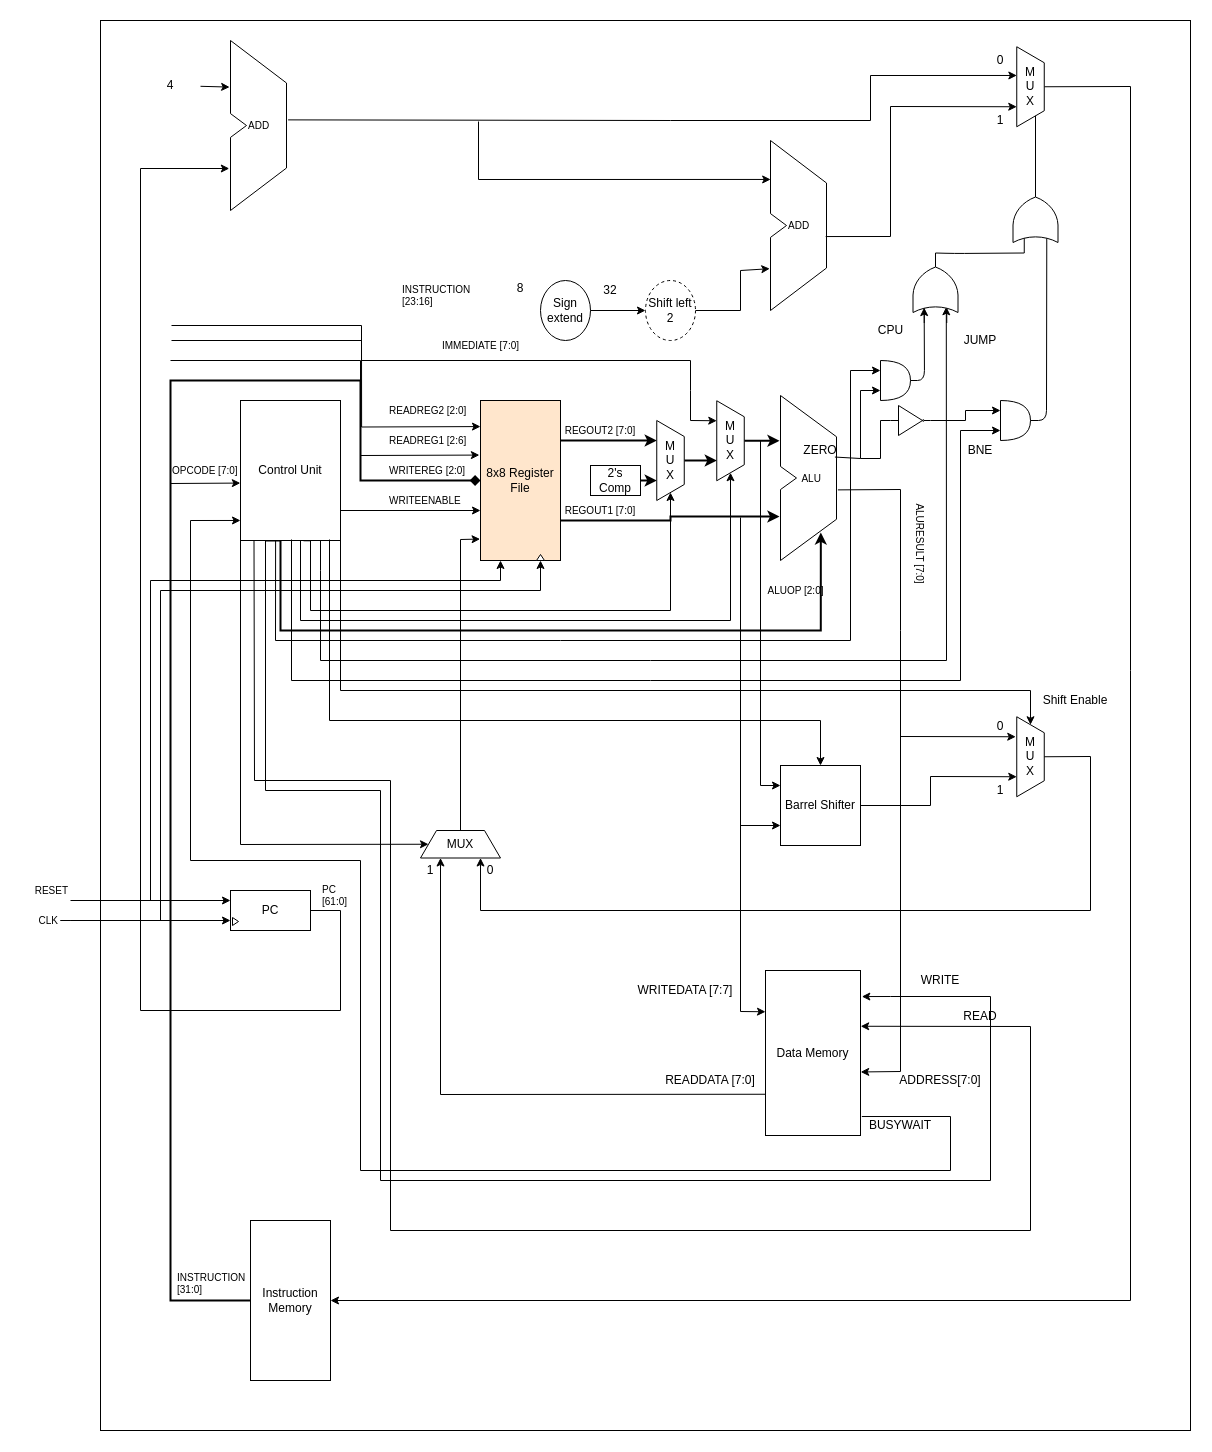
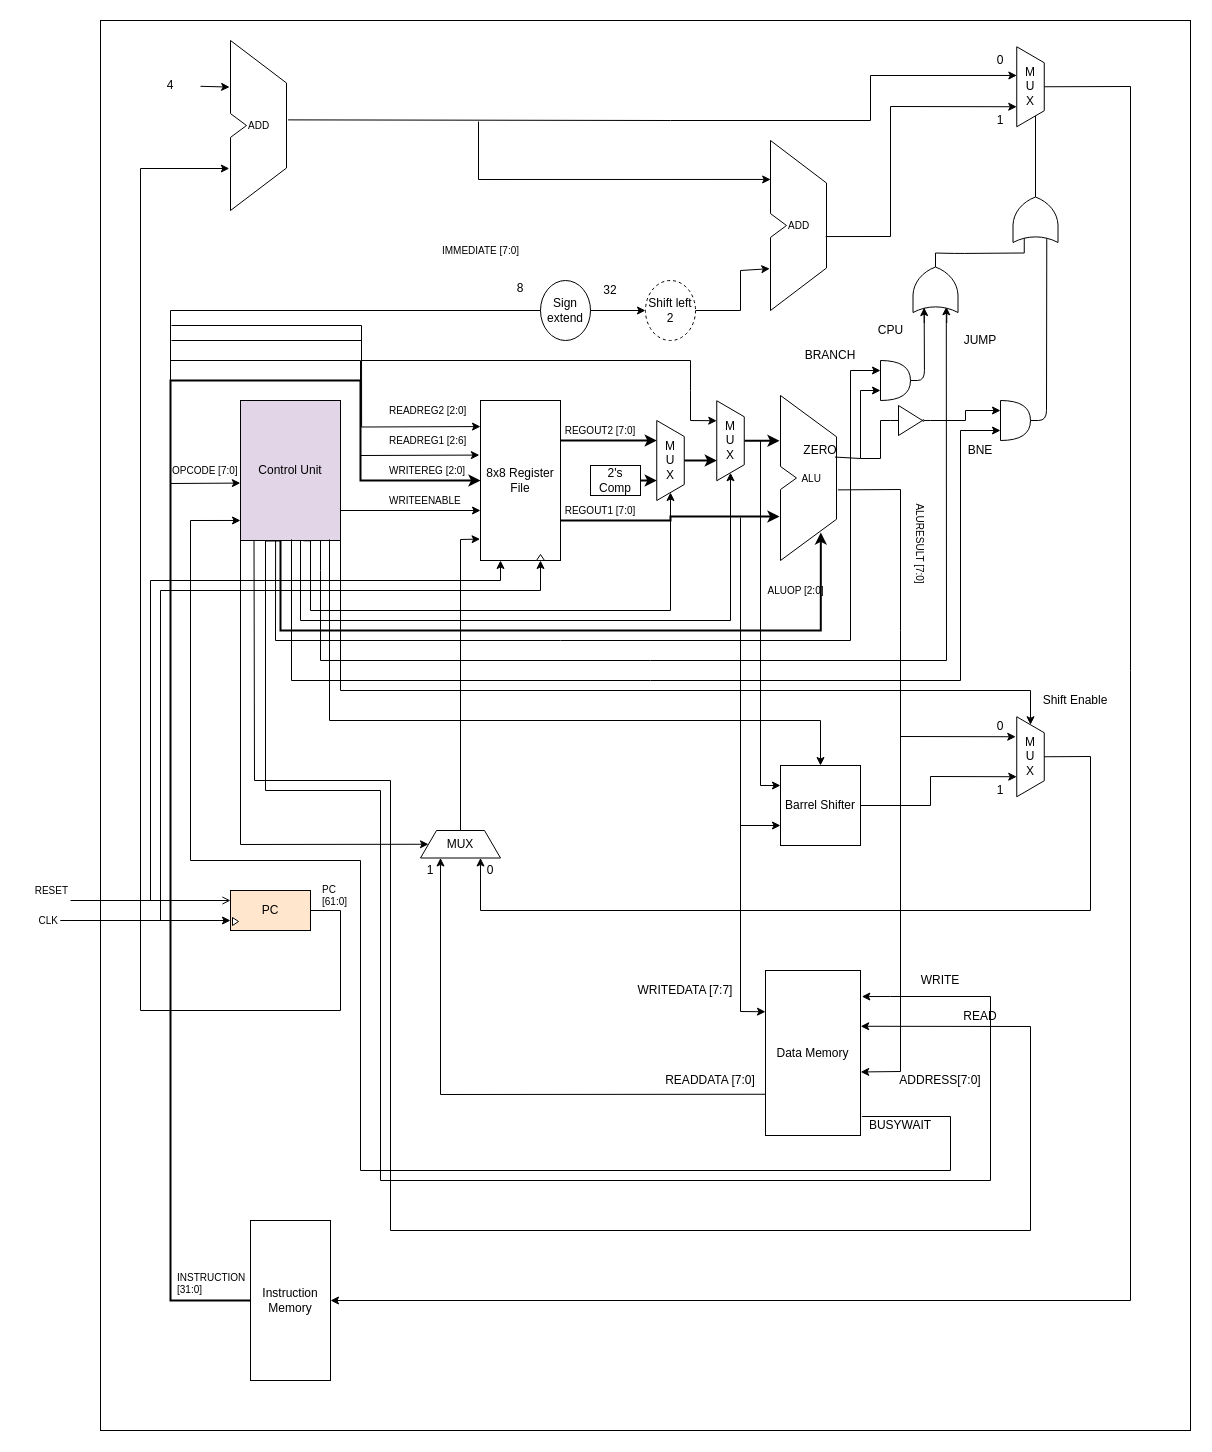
node "INSTRUCTION [23:16]": removed
edge "Sign extend" -- "Instruction Memory": added
node "IMMEDIATE [7:0]": moved (481, 346) -> (481, 251)
node "BRANCH": added
node "Control Unit": fillcolor #ffffff -> #e1d5e7
edge "Instruction Memory" -> "8x8 Register File": arrowhead diamond -> classic
node "8x8 Register File": fillcolor #ffe6cc -> #ffffff
edge "RESET" -> "PC": arrowhead classic -> open
node "PC": fillcolor #ffffff -> #ffe6cc
